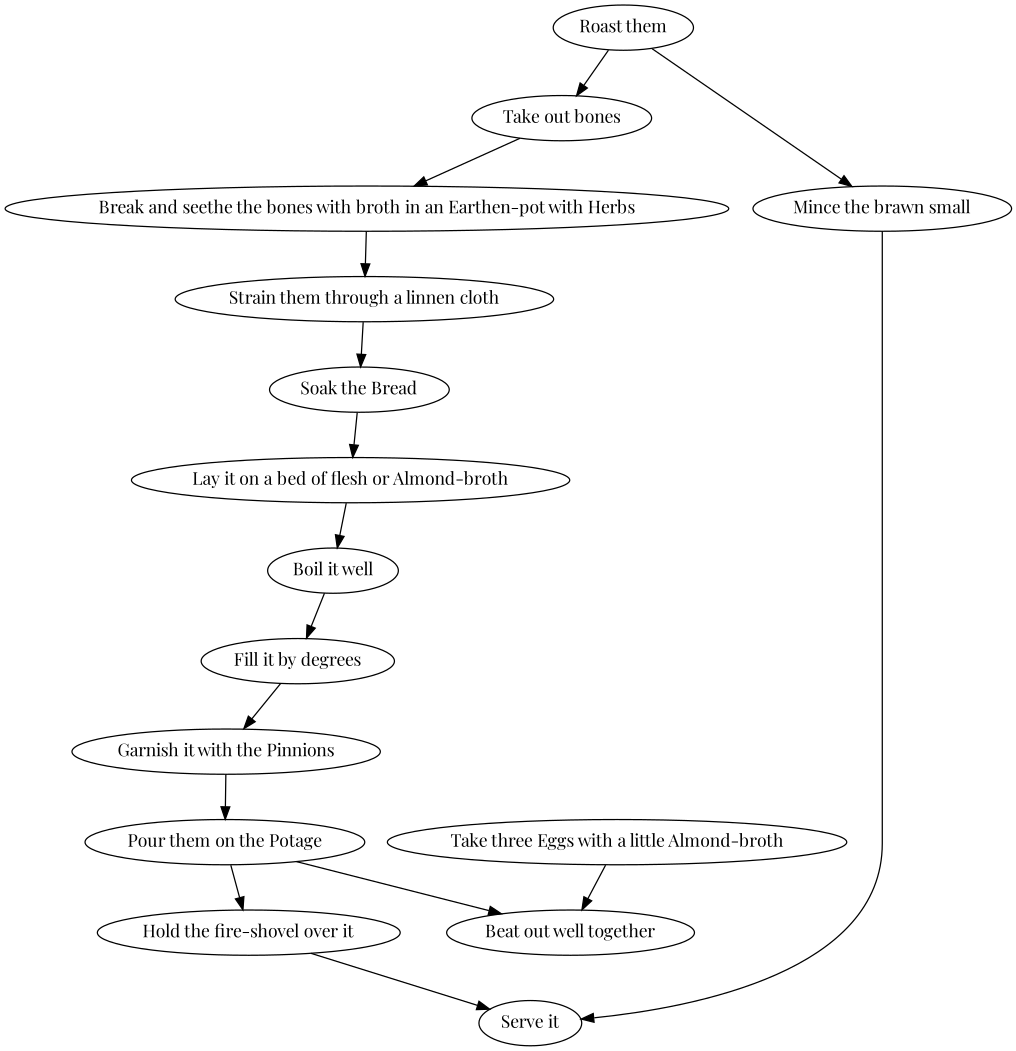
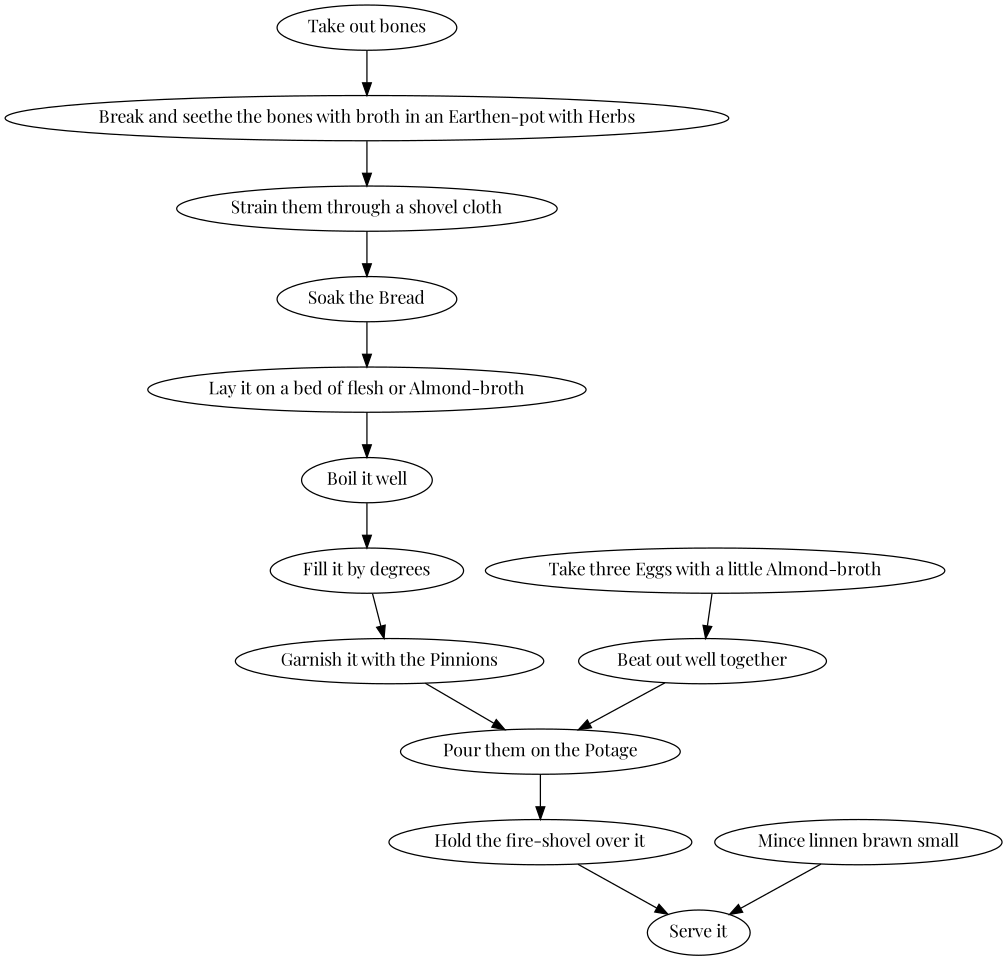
node "Roast them": removed
node "Mince the brawn small": label "Mince the brawn small" -> "Mince linnen brawn small"
node "Strain them through a linnen cloth": label "Strain them through a linnen cloth" -> "Strain them through a shovel cloth"
edge "Pour them on the Potage" -> "Beat out well together": reversed
